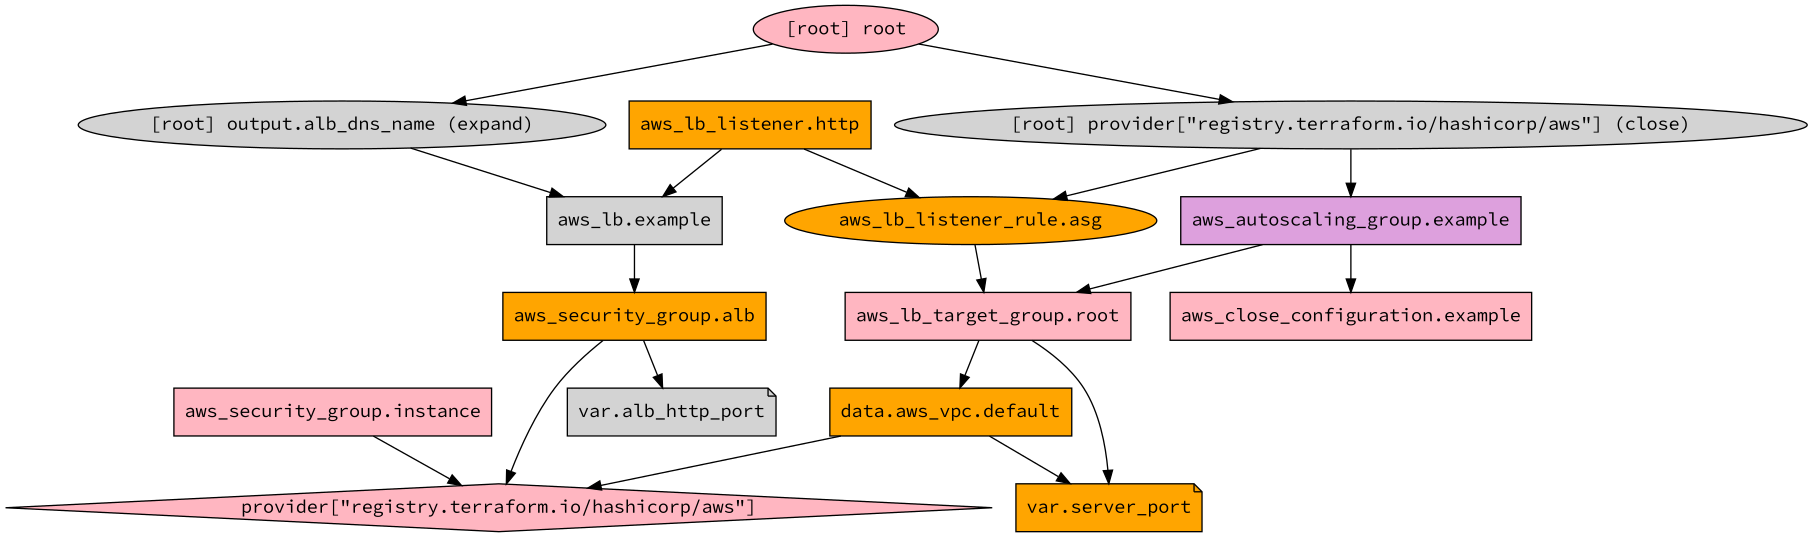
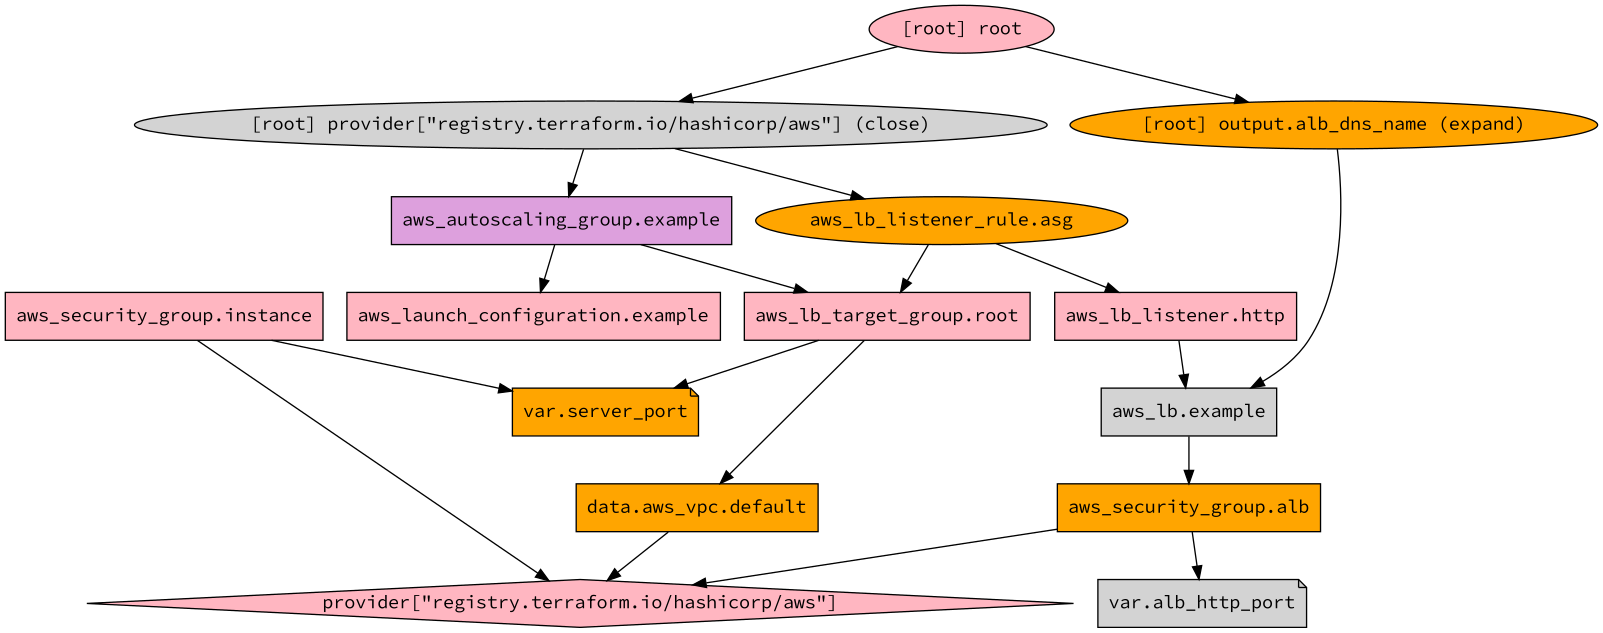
node "[root] output.alb_dns_name (expand)": fillcolor lightgrey -> orange
node "aws_lb_listener.http": fillcolor orange -> lightpink
edge "aws_lb_listener.http" -> "aws_lb_listener_rule.asg": reversed
node "aws_close_configuration.example": label "aws_close_configuration.example" -> "aws_launch_configuration.example"
edge "data.aws_vpc.default" -> "var.server_port": now "aws_security_group.instance" -> "var.server_port"
